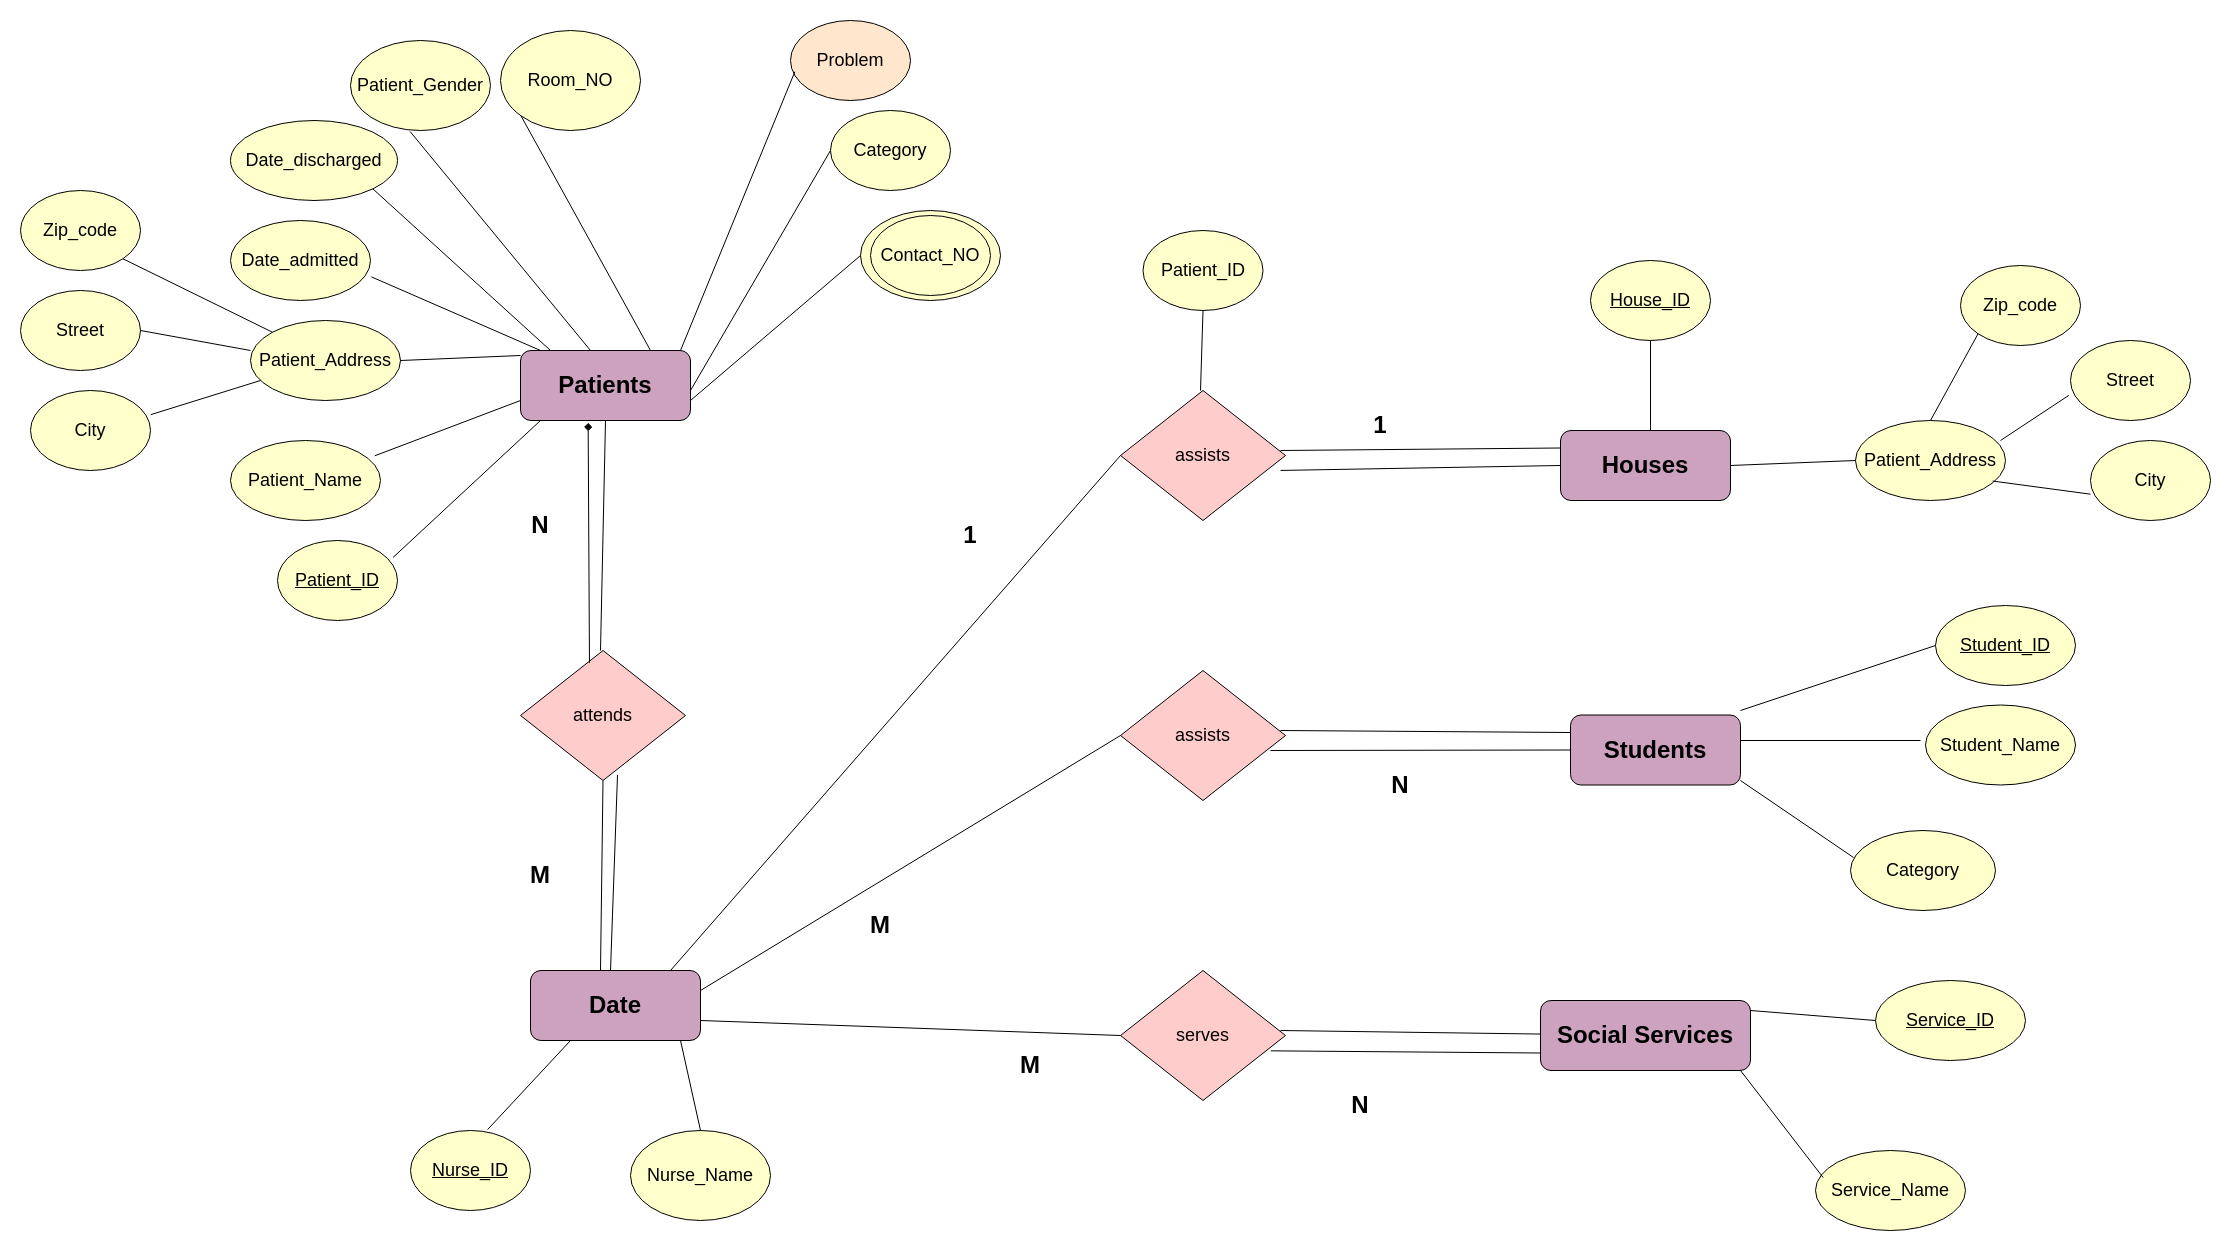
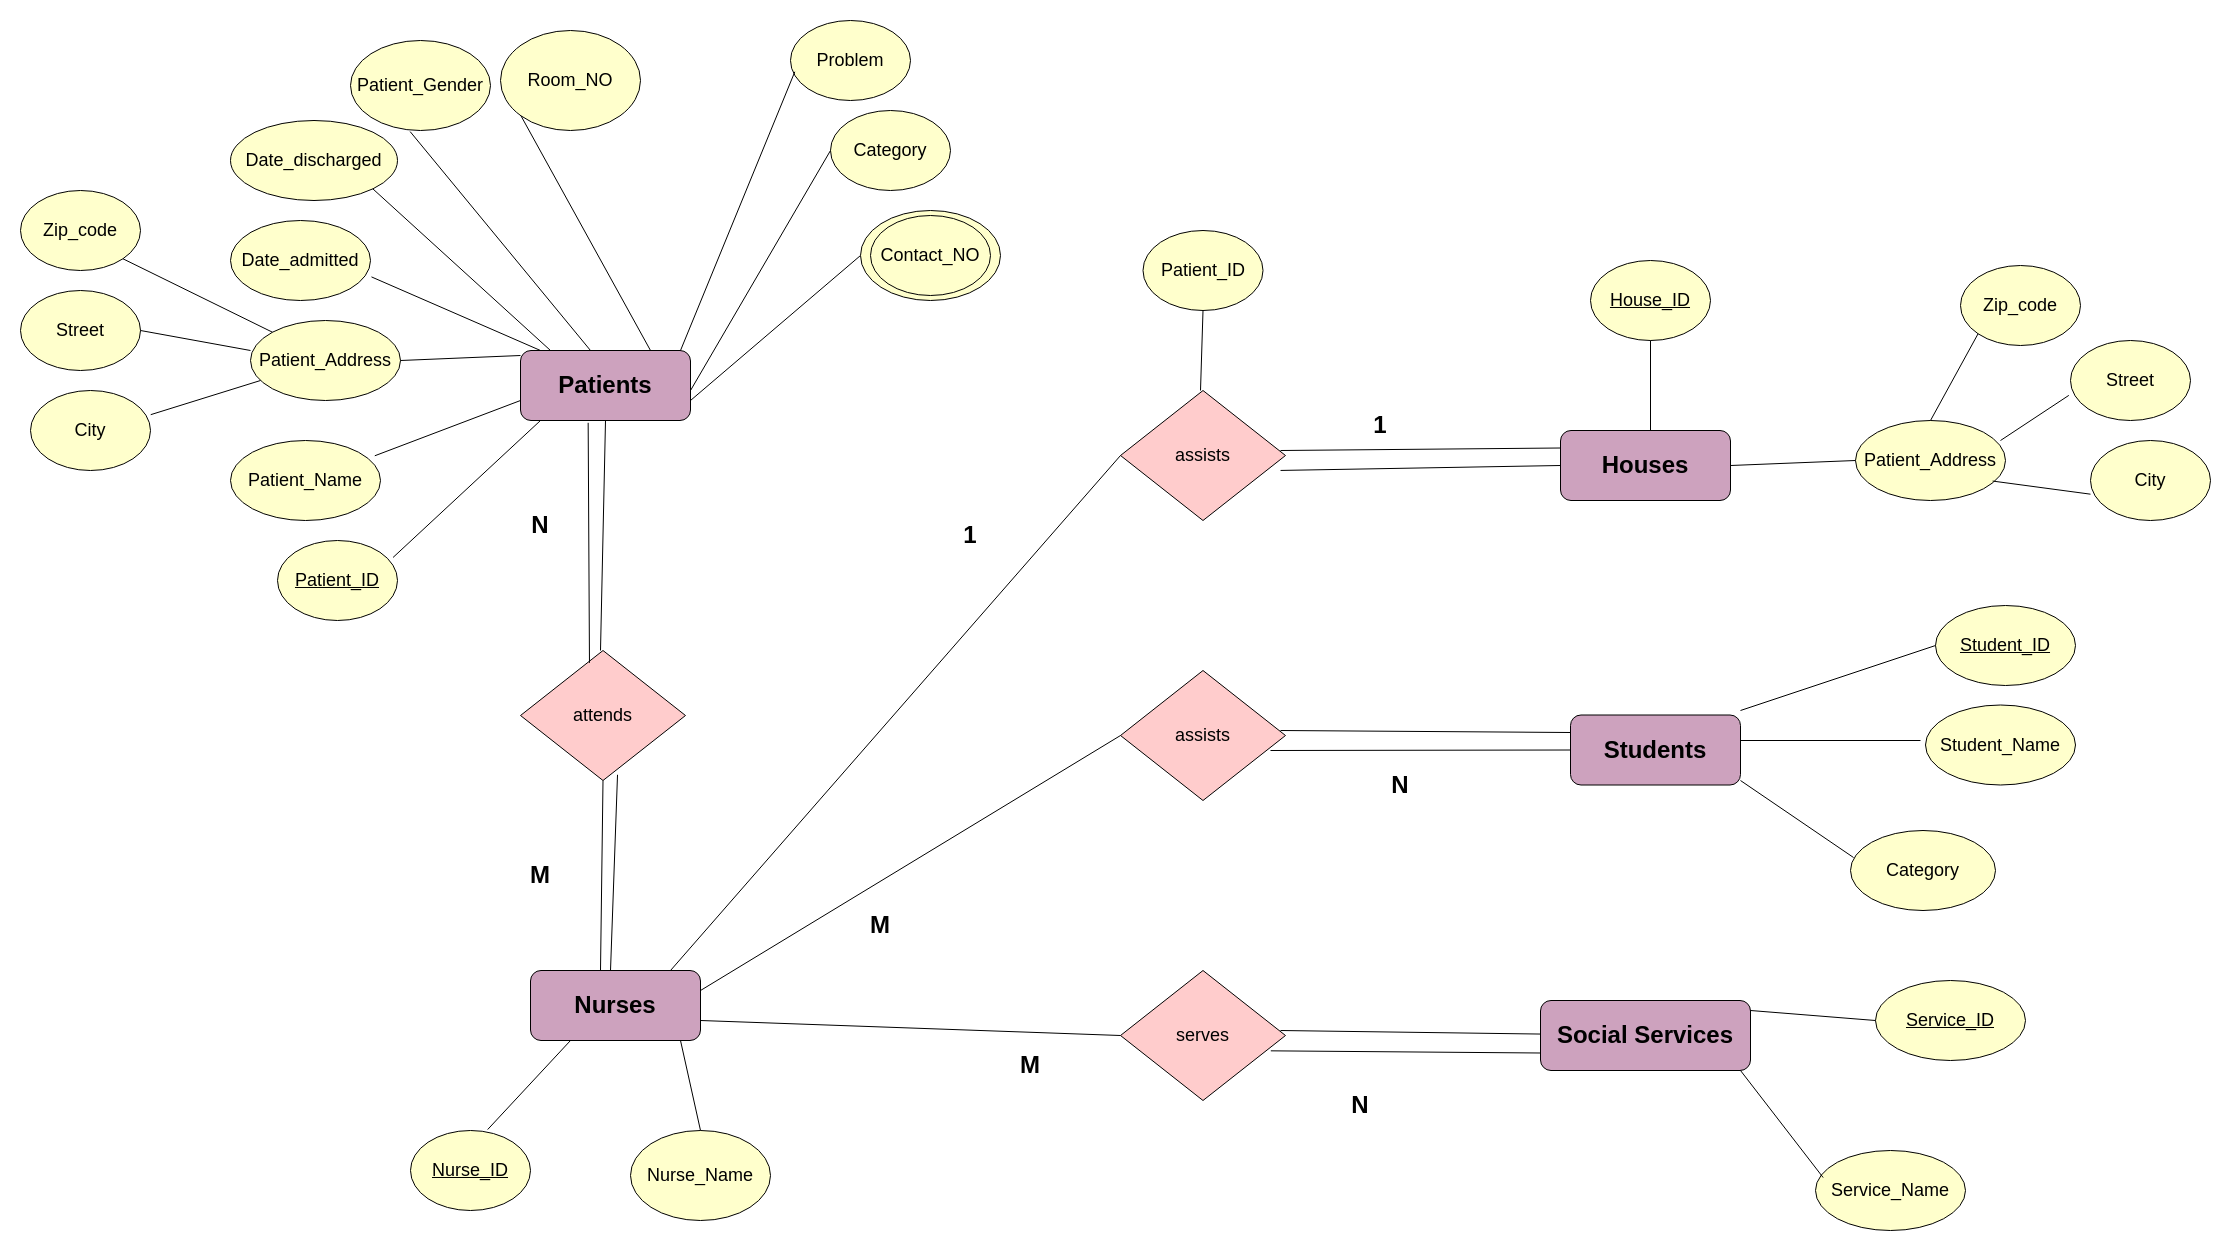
node "Problem": fillcolor #ffe6cc -> #ffffcc
edge "attends" -> "Patients": arrowhead diamond -> none
node "Date": label "Date" -> "Nurses"
